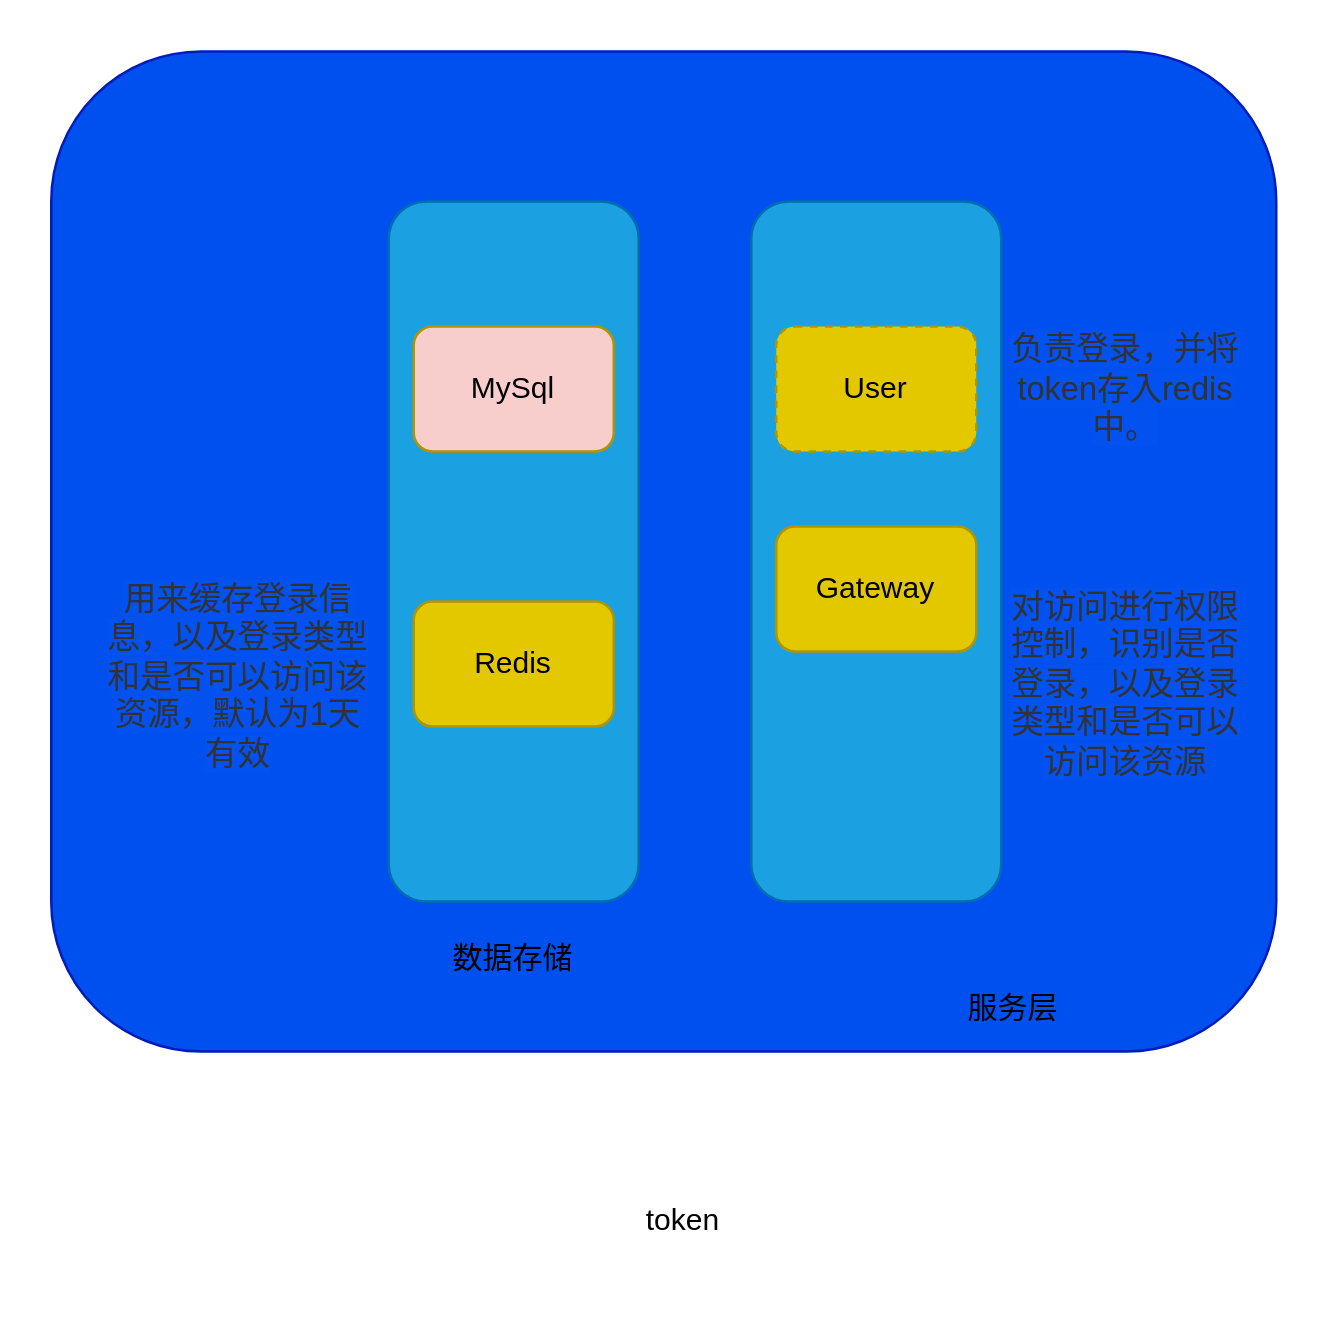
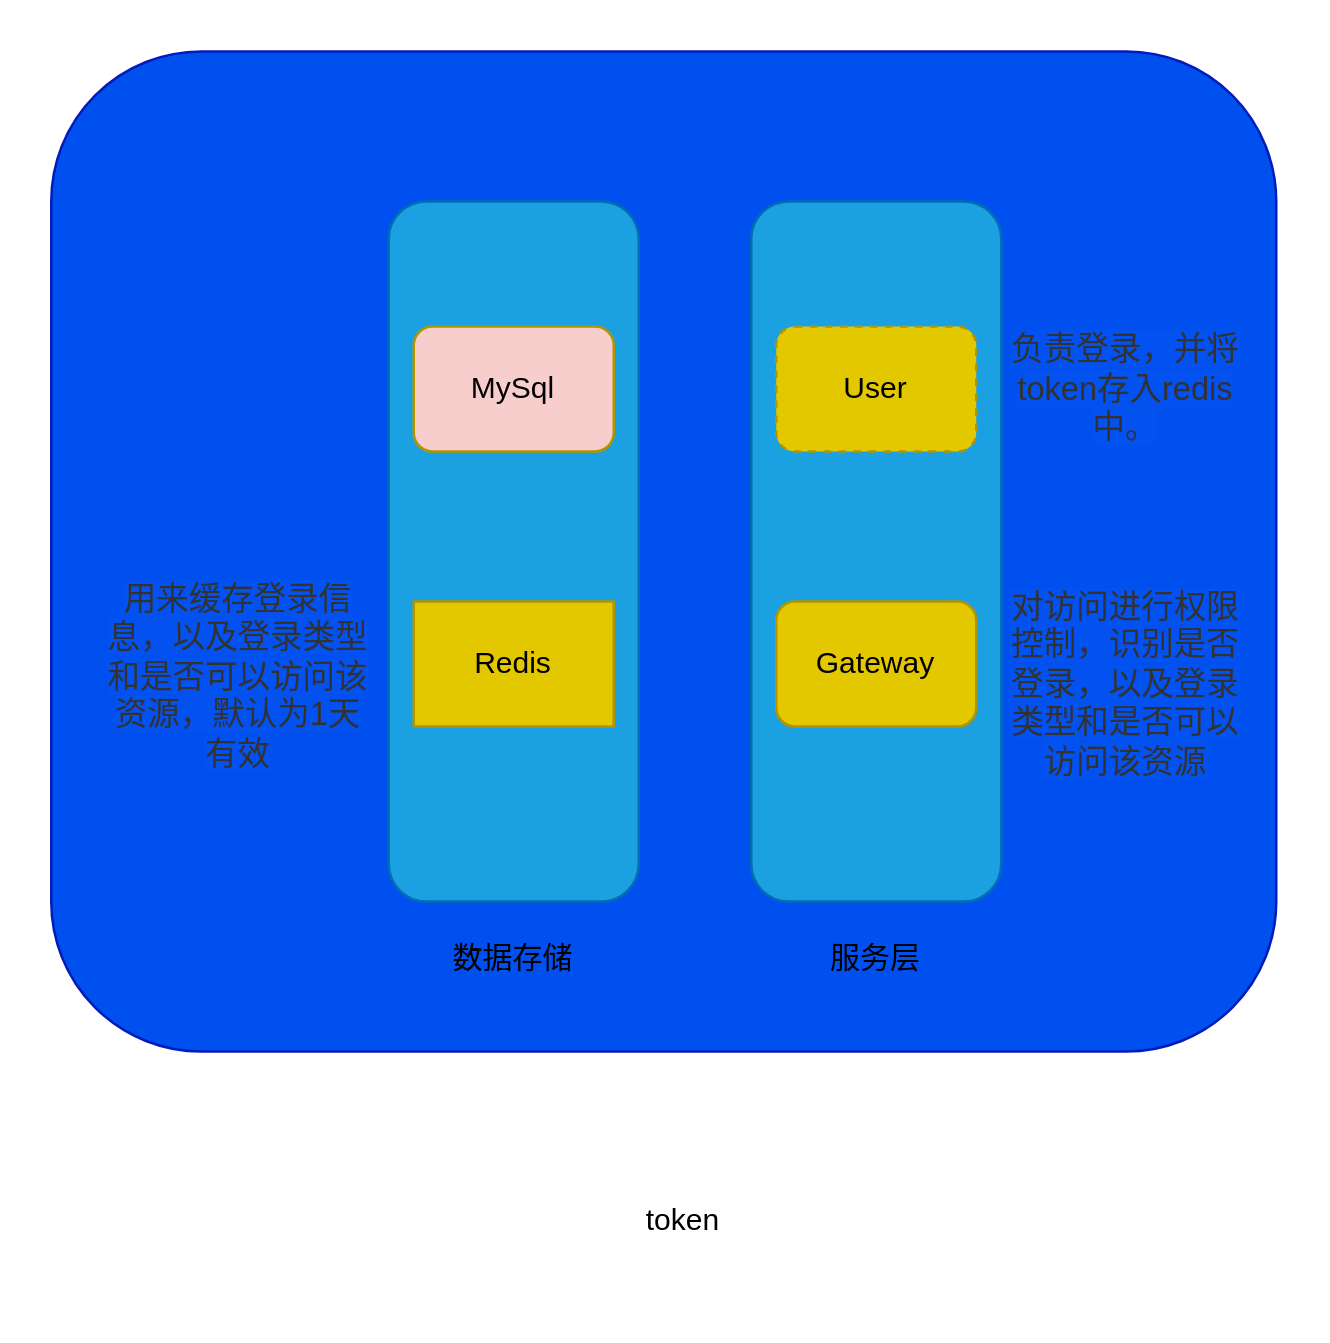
node "Gateway": moved (876, 589) -> (876, 664)
node "Redis": shape rounded rectangle -> rectangle
node "服务层": moved (1014, 1008) -> (876, 958)
